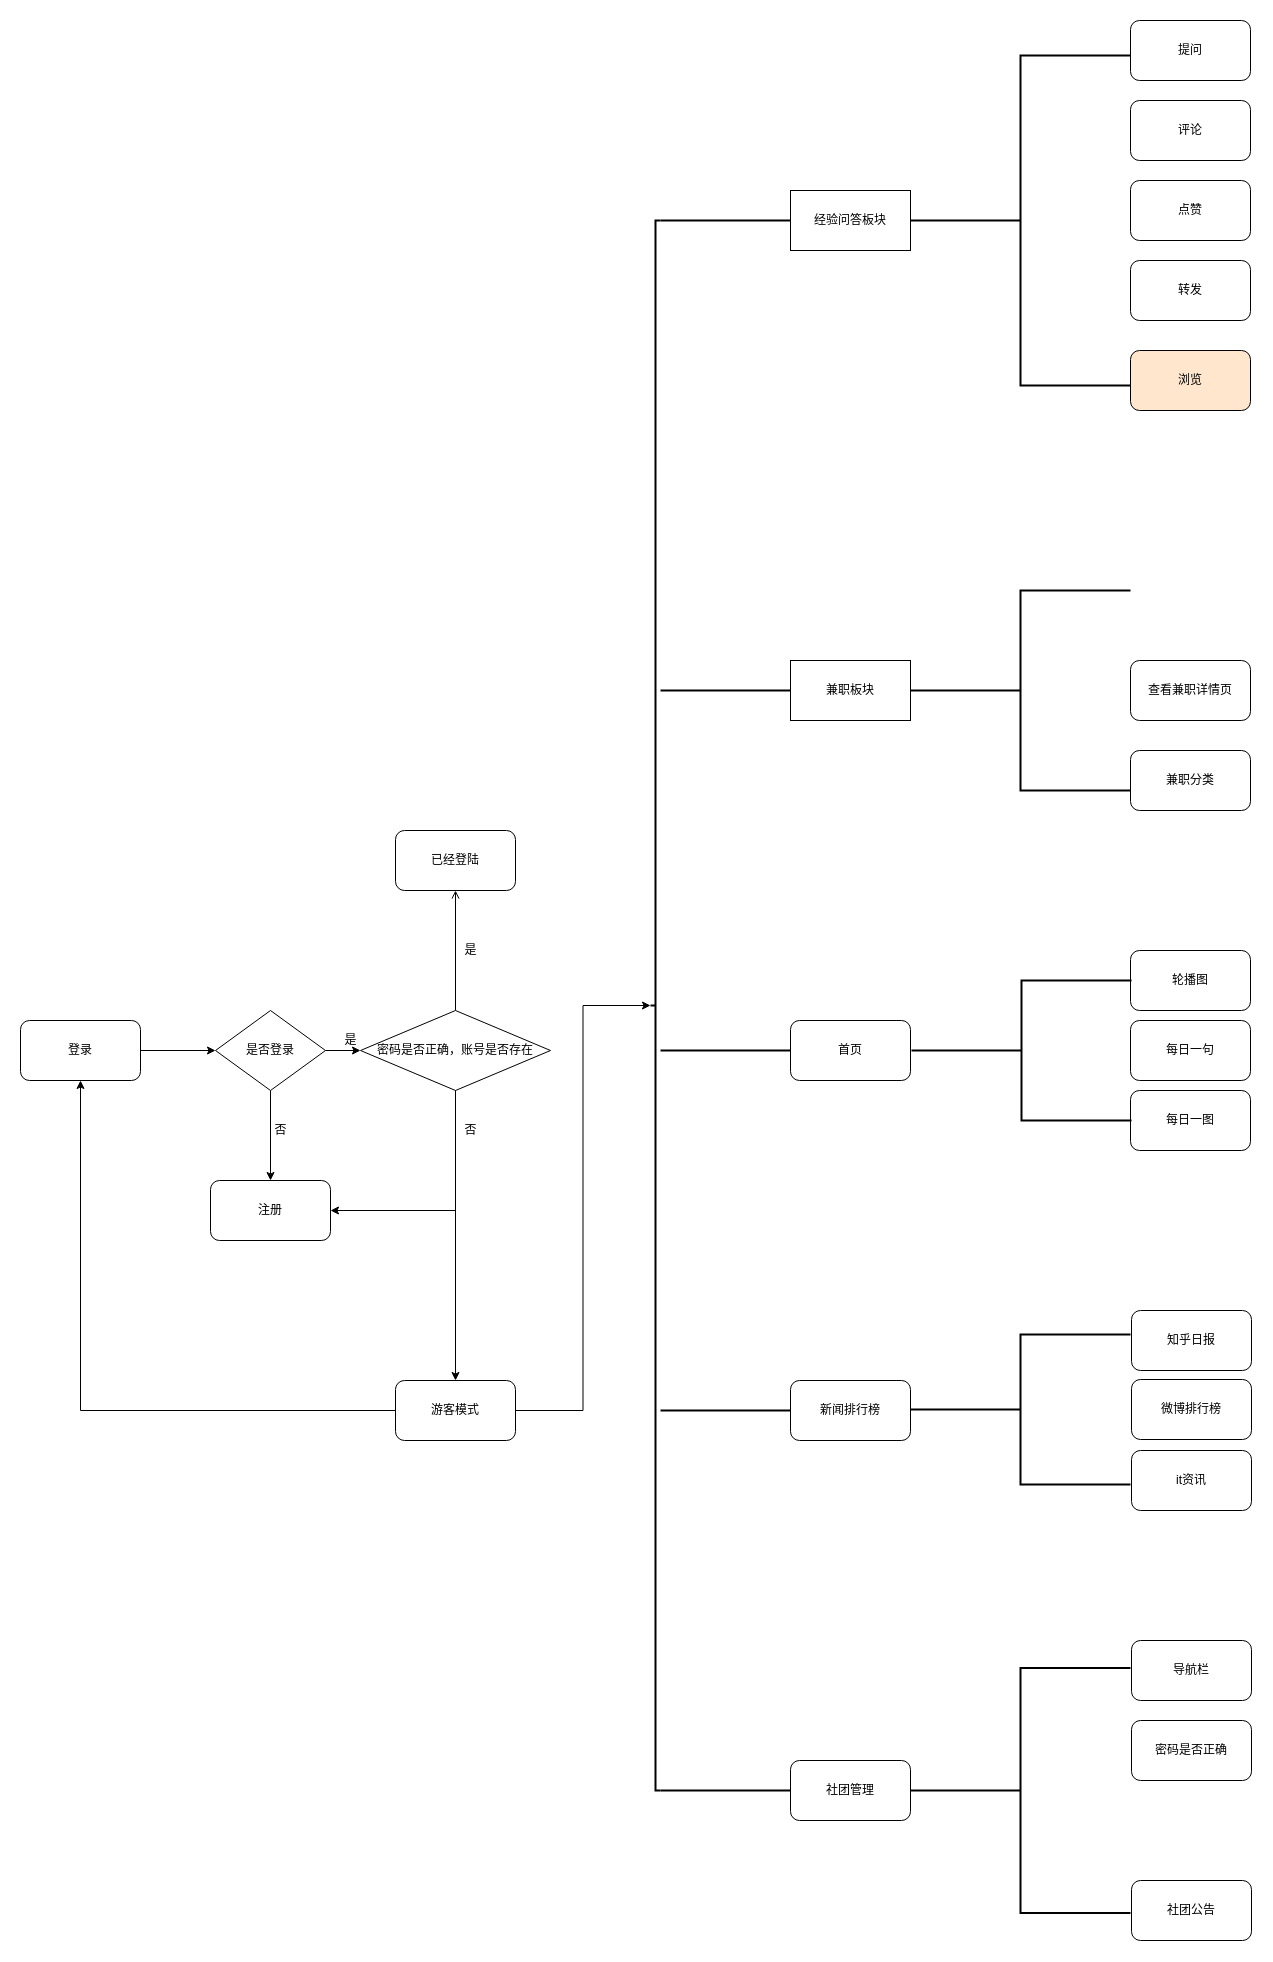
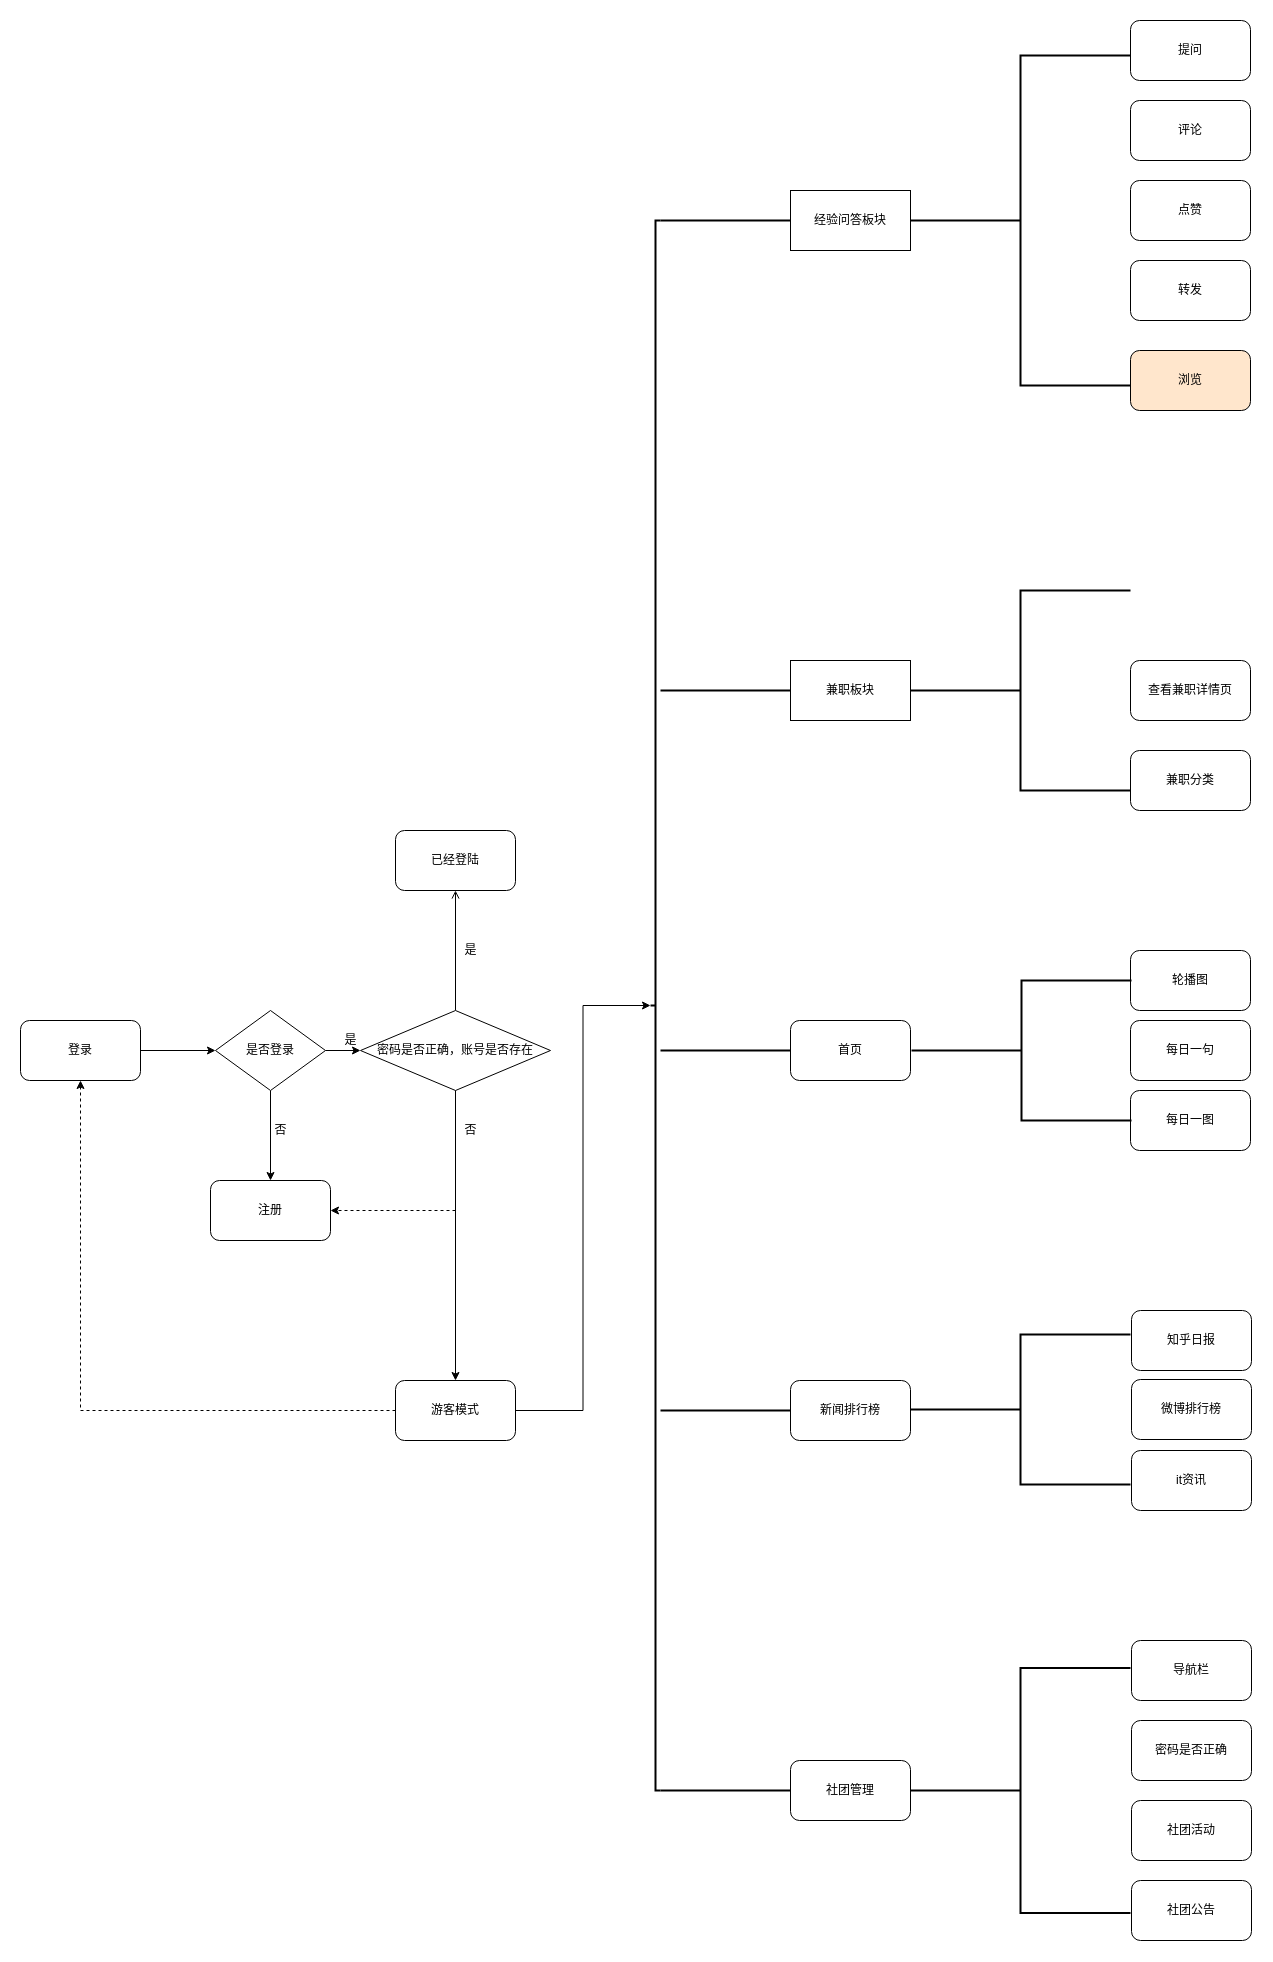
edge "密码是否正确，账号是否存在" -> "注册": style solid -> dashed
edge "游客模式" -> "登录": style solid -> dashed
node "社团活动": added
